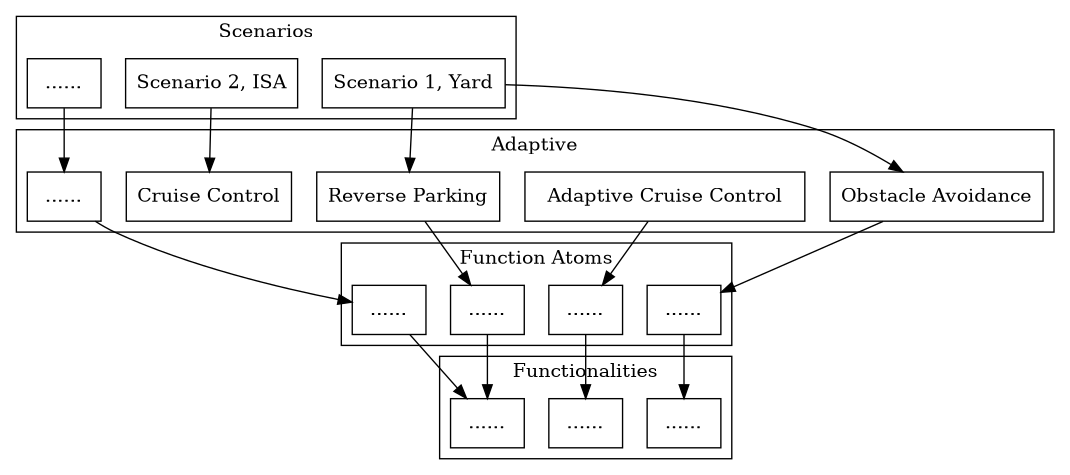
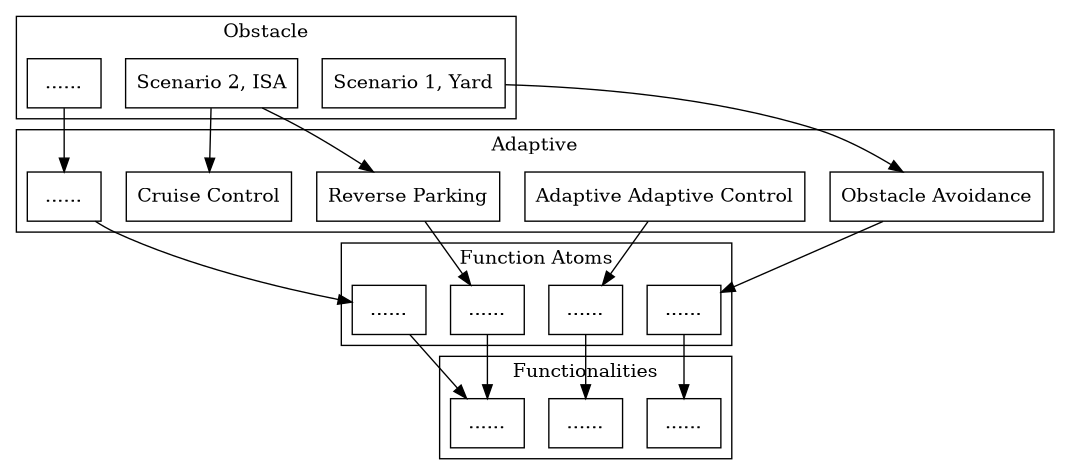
cluster "Scenarios": label "Scenarios" -> "Obstacle"
edge "Scenario 1, Yard" -> "Reverse Parking": now "Scenario 2, ISA" -> "Reverse Parking"
node "Adaptive Cruise Control": label "Adaptive Cruise Control" -> "Adaptive Adaptive Control"
